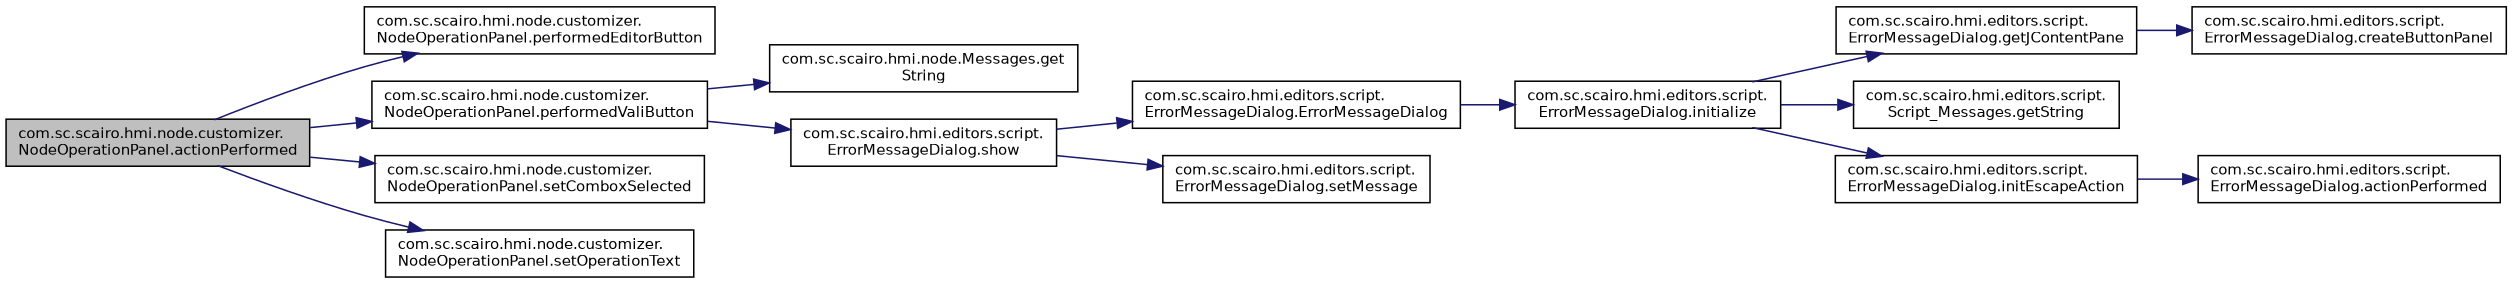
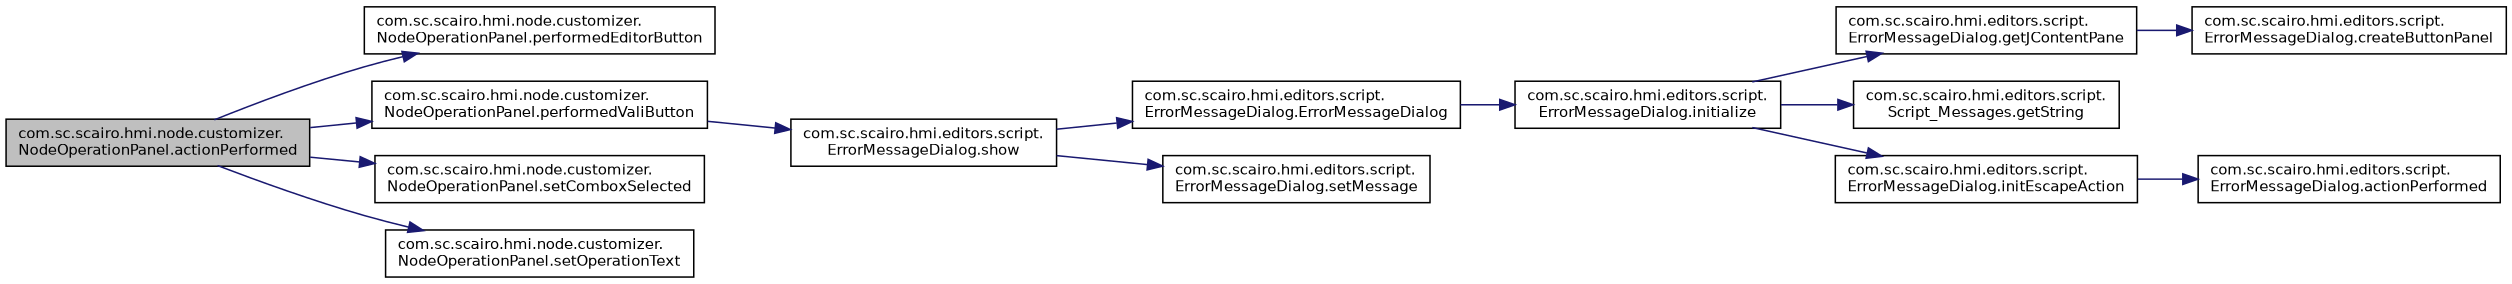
node "com.sc.scairo.hmi.node.Messages.get String": removed
